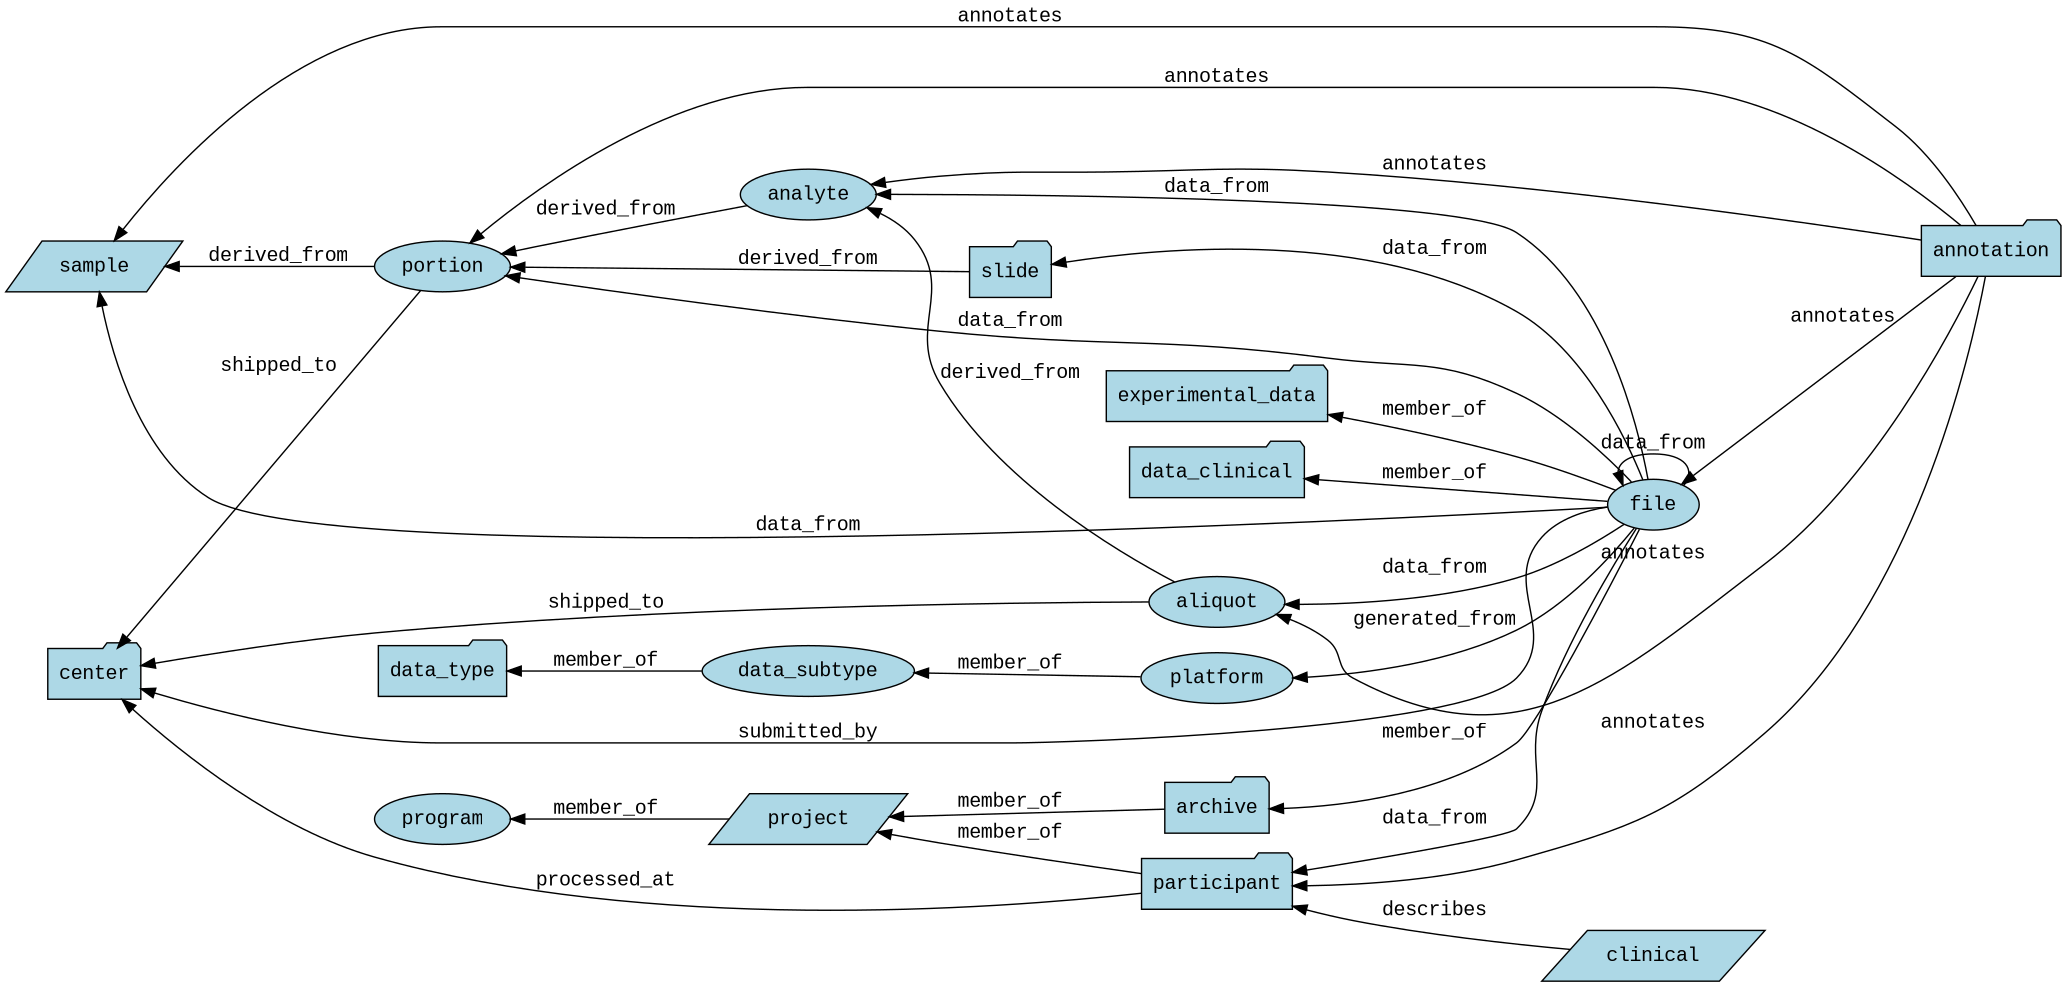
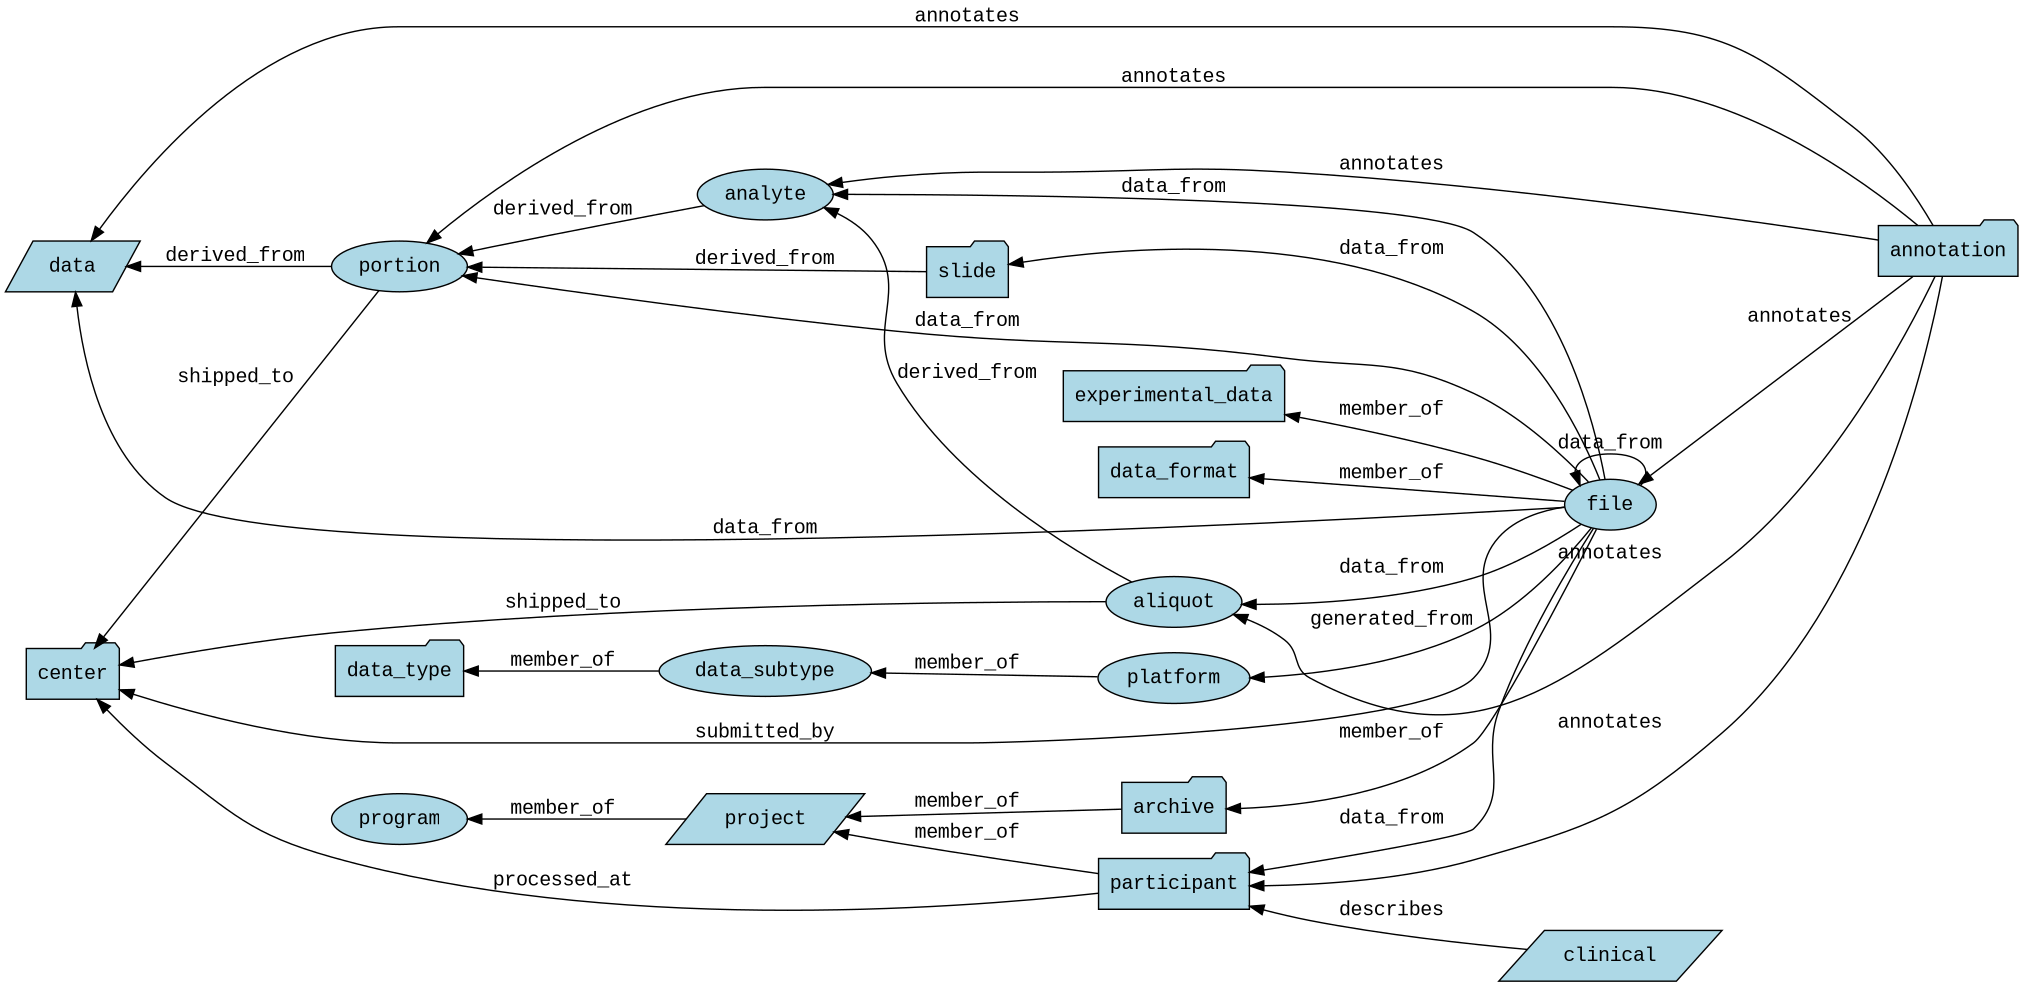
node "sample": label "sample" -> "data"
node "data_clinical": label "data_clinical" -> "data_format"
